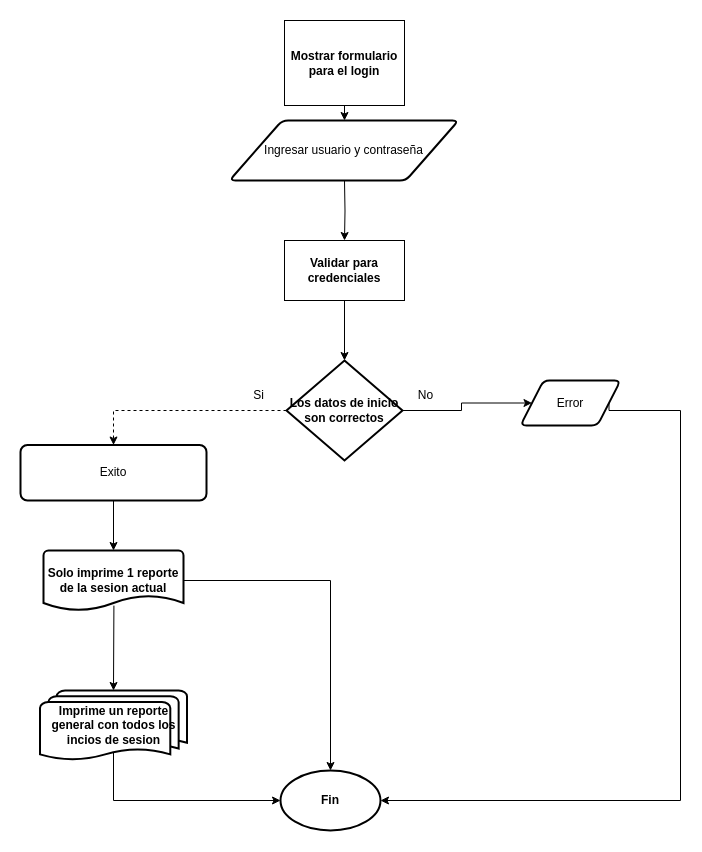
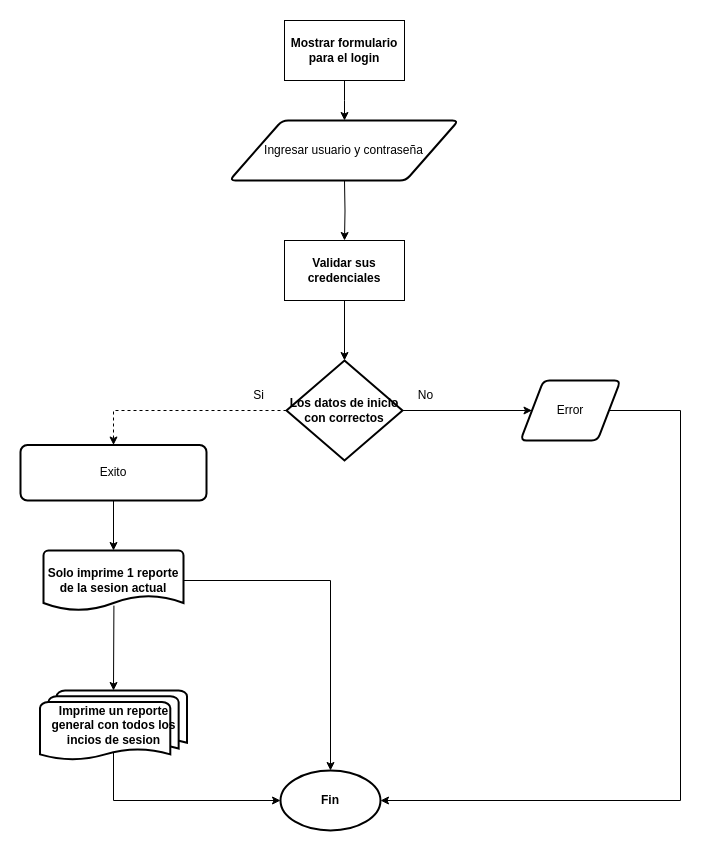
node "Mostrar formulario para el login": size 120x85 -> 120x60
node "Validar para credenciales": label "Validar para credenciales" -> "Validar sus credenciales"
node "Error": size 100x45 -> 100x60
node "Los datos de inicio son correctos": label "Los datos de inicio son correctos" -> "Los datos de inicio con correctos"
